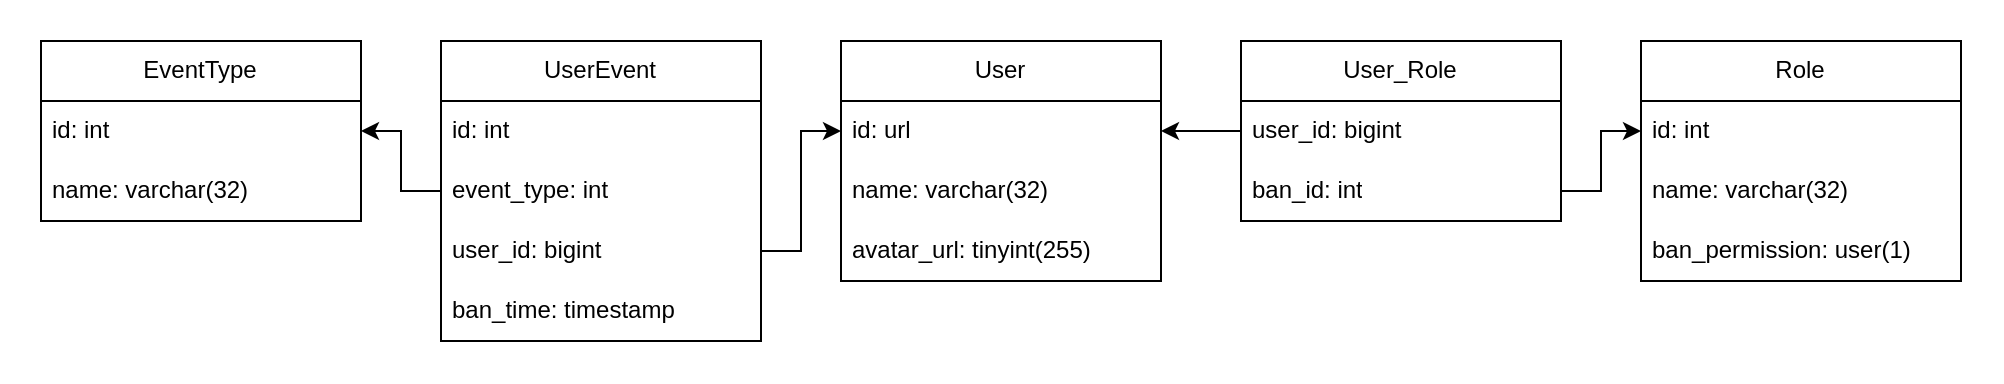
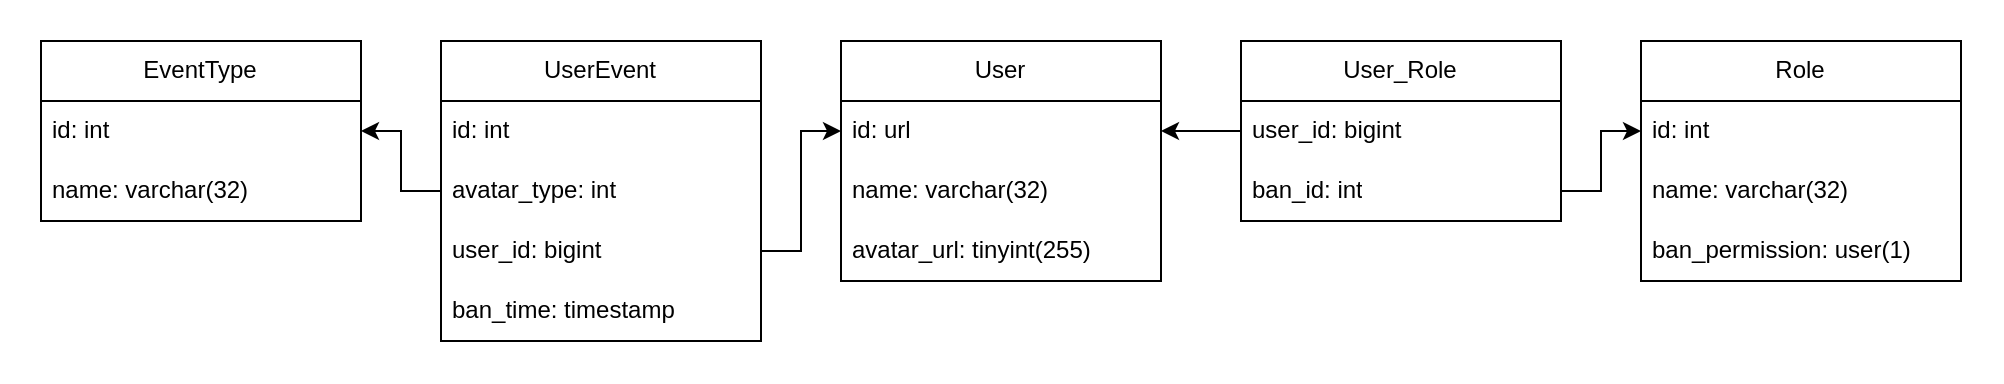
node "event_type: int": label "event_type: int" -> "avatar_type: int"
